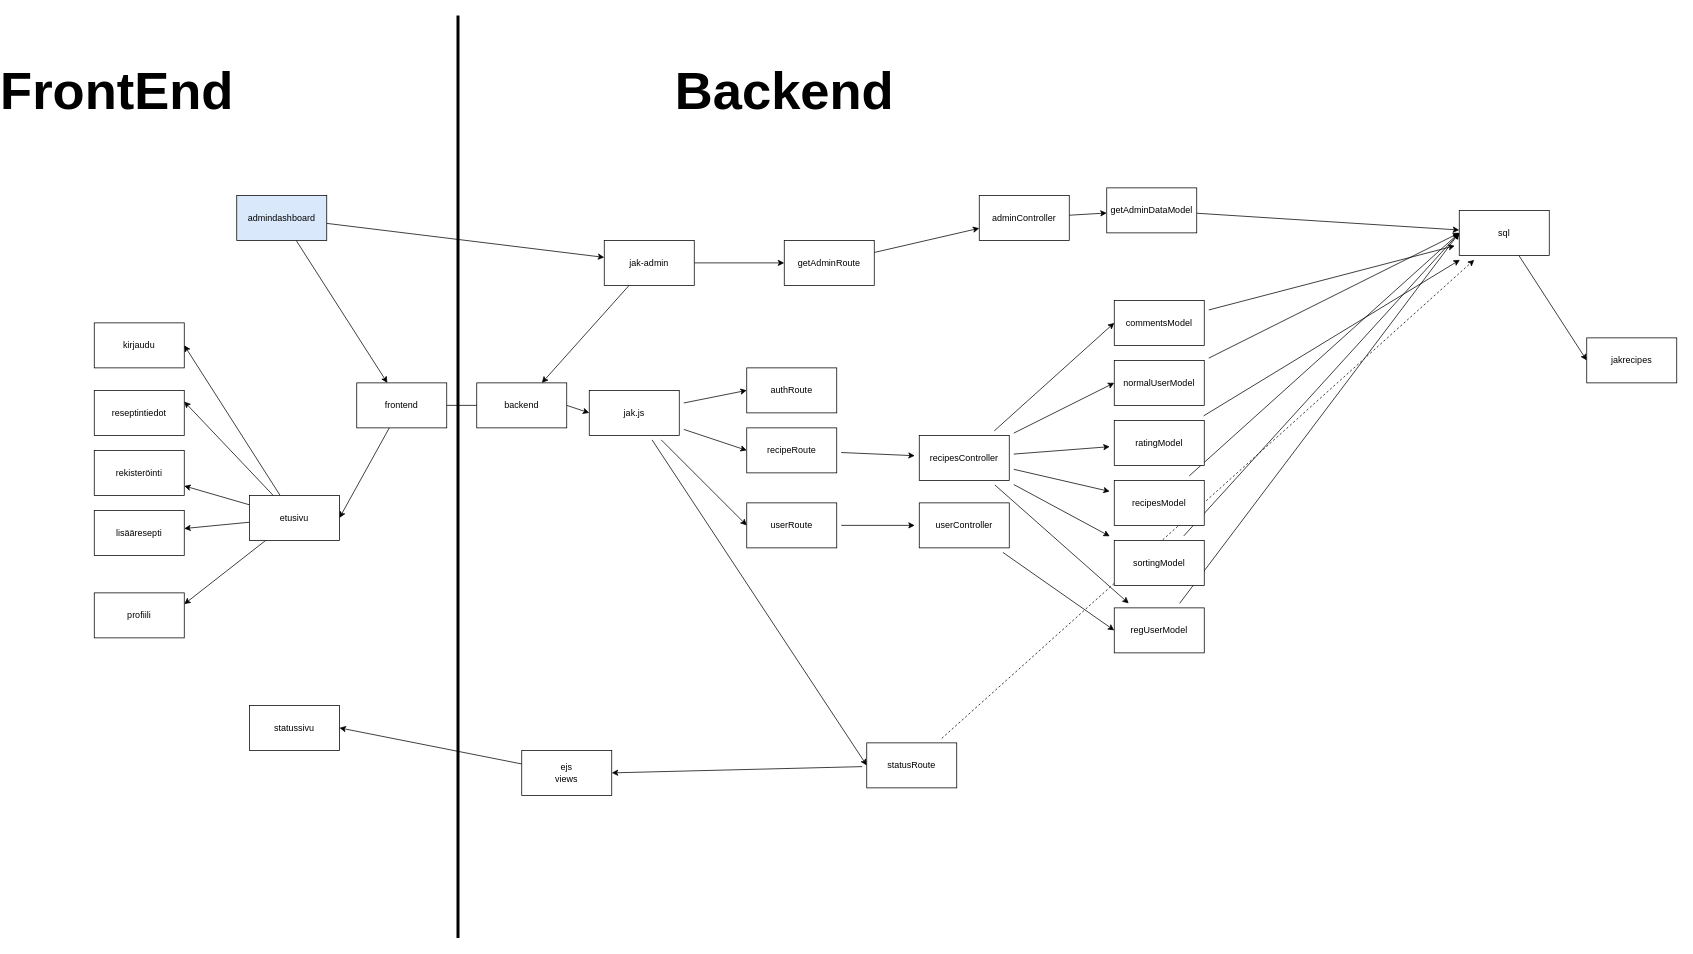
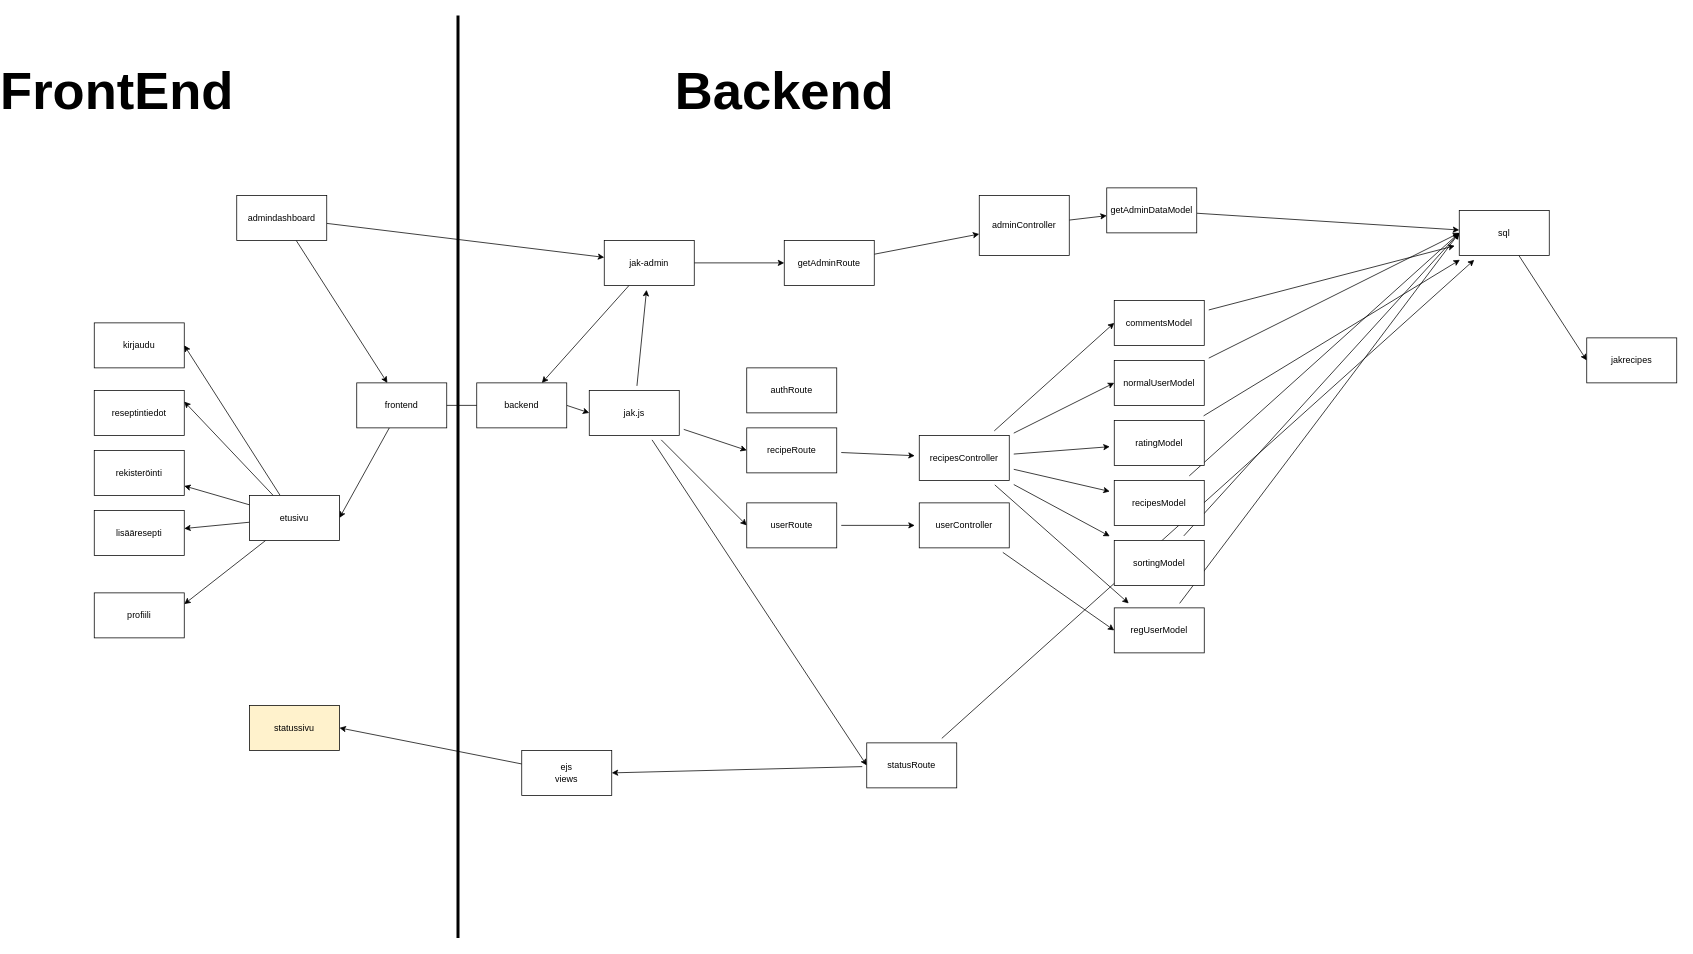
node "admindashboard": fillcolor #dae8fc -> #ffffff
node "adminController": size 90x45 -> 90x60
edge "jak.js" -> "authRoute": now "jak.js" -> "jak-admin"
edge "statusRoute" -> "sql": style dashed -> solid
node "statussivu": fillcolor #ffffff -> #fff2cc
